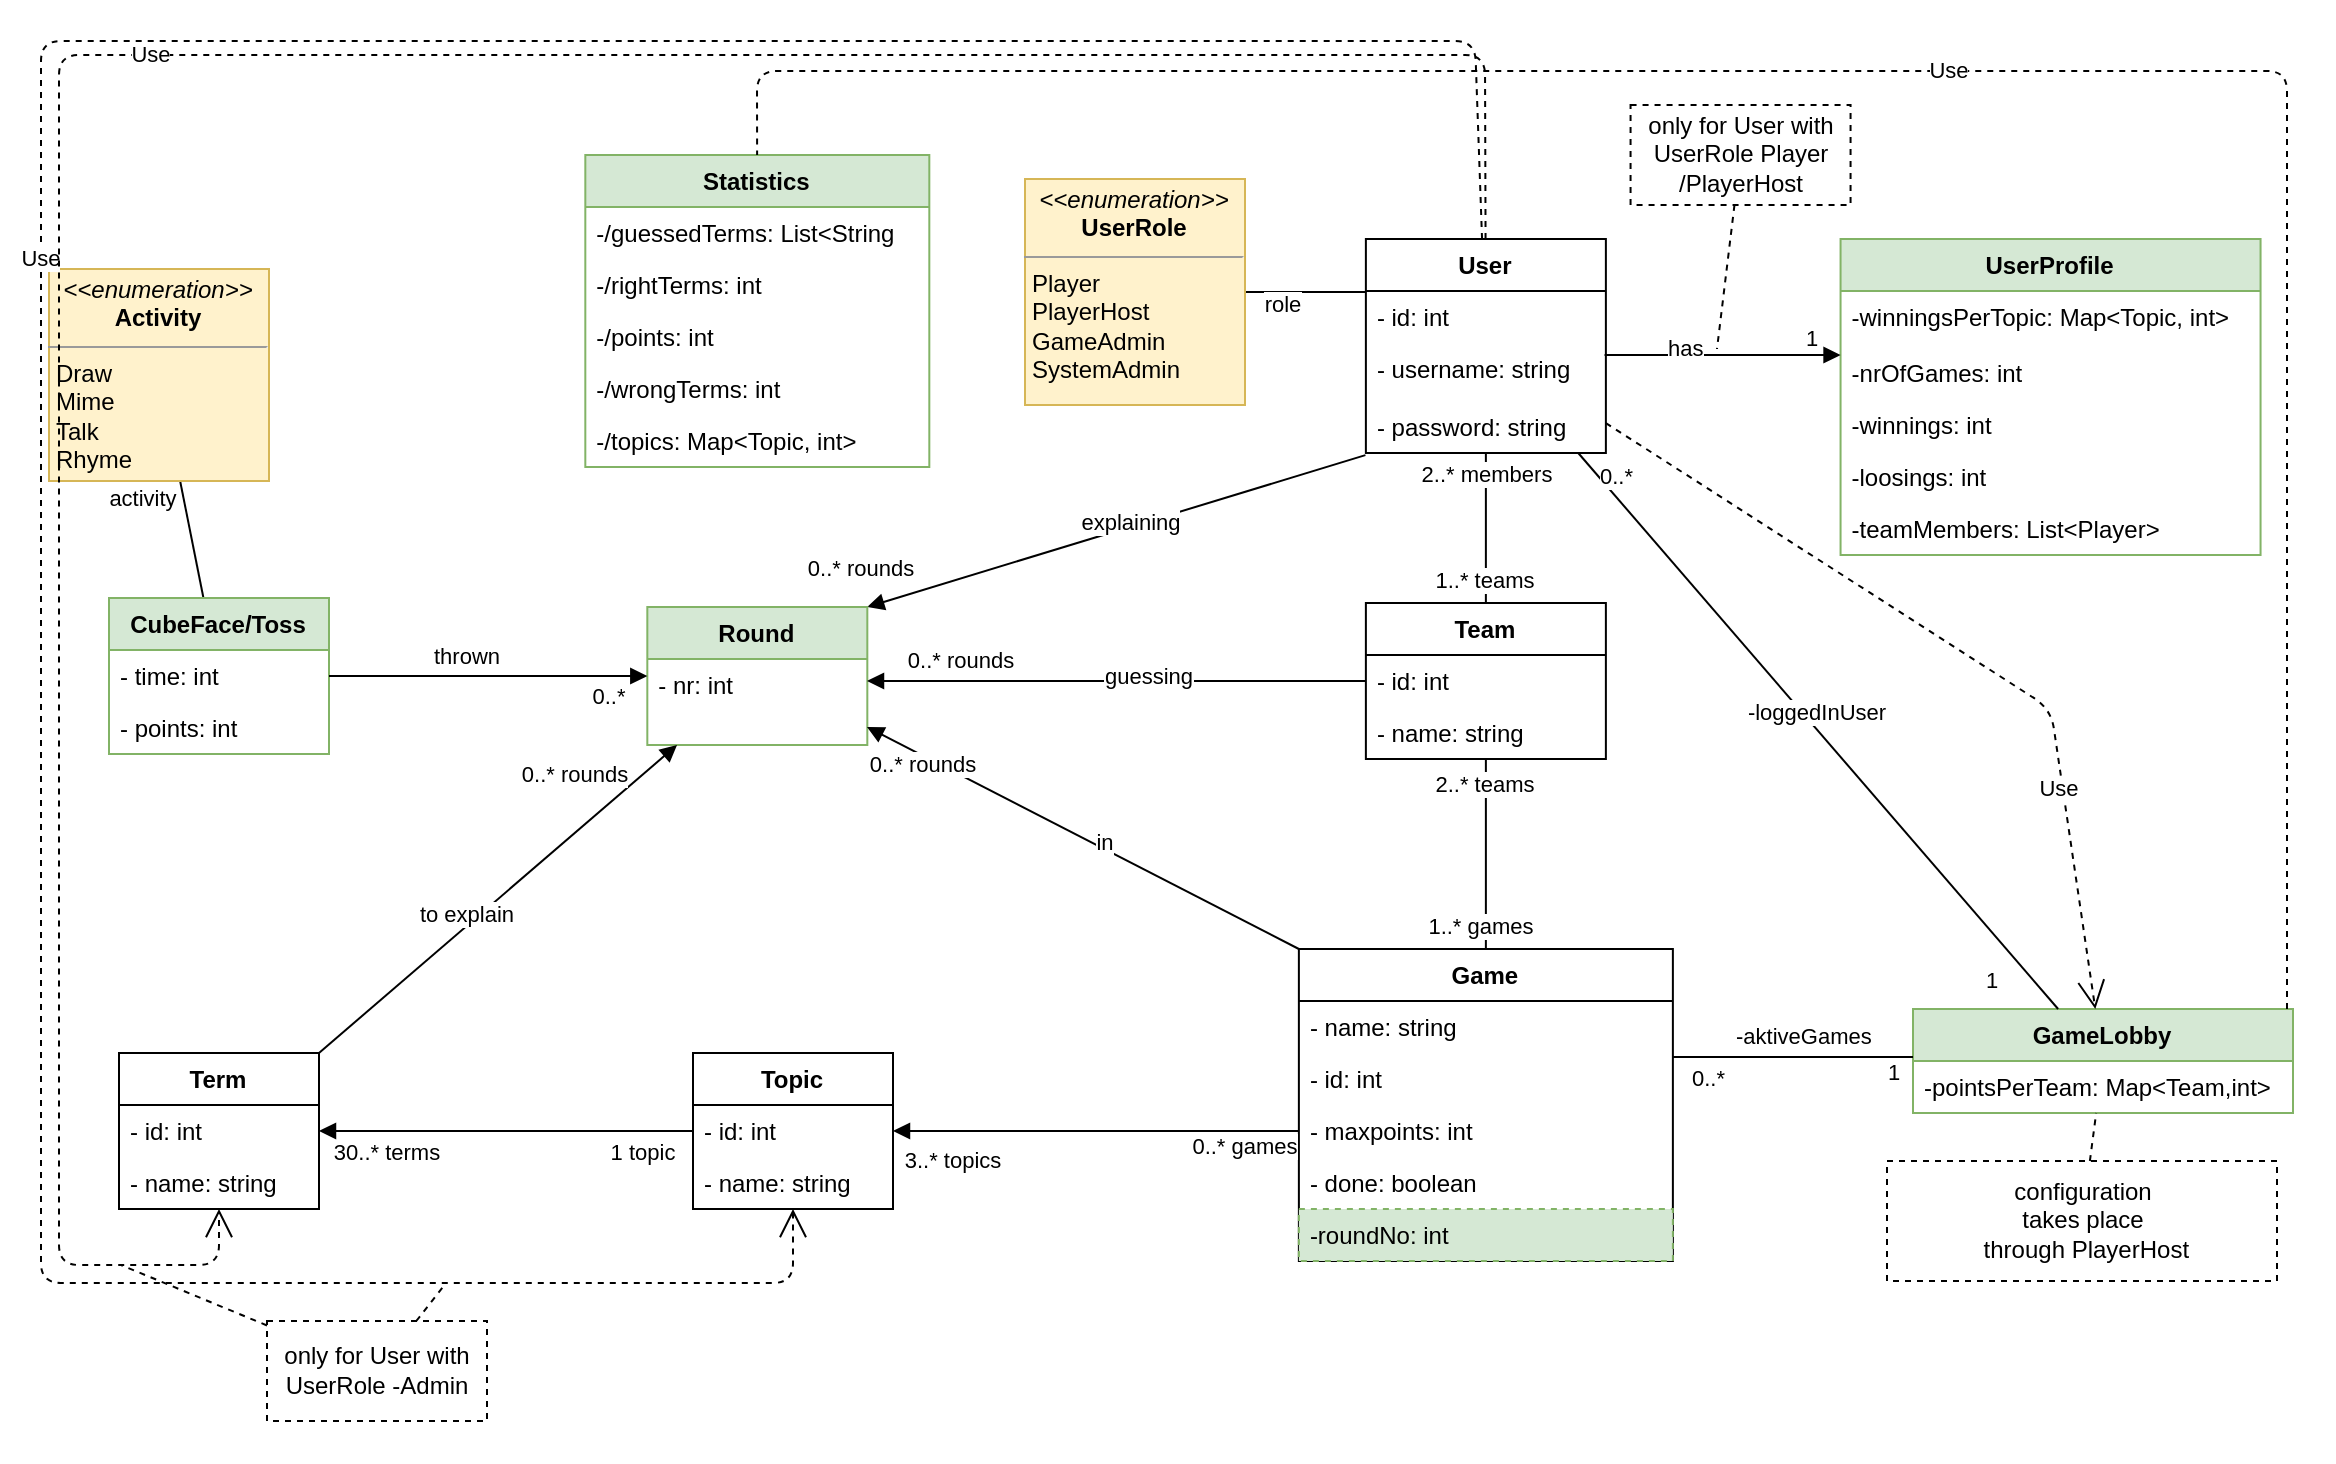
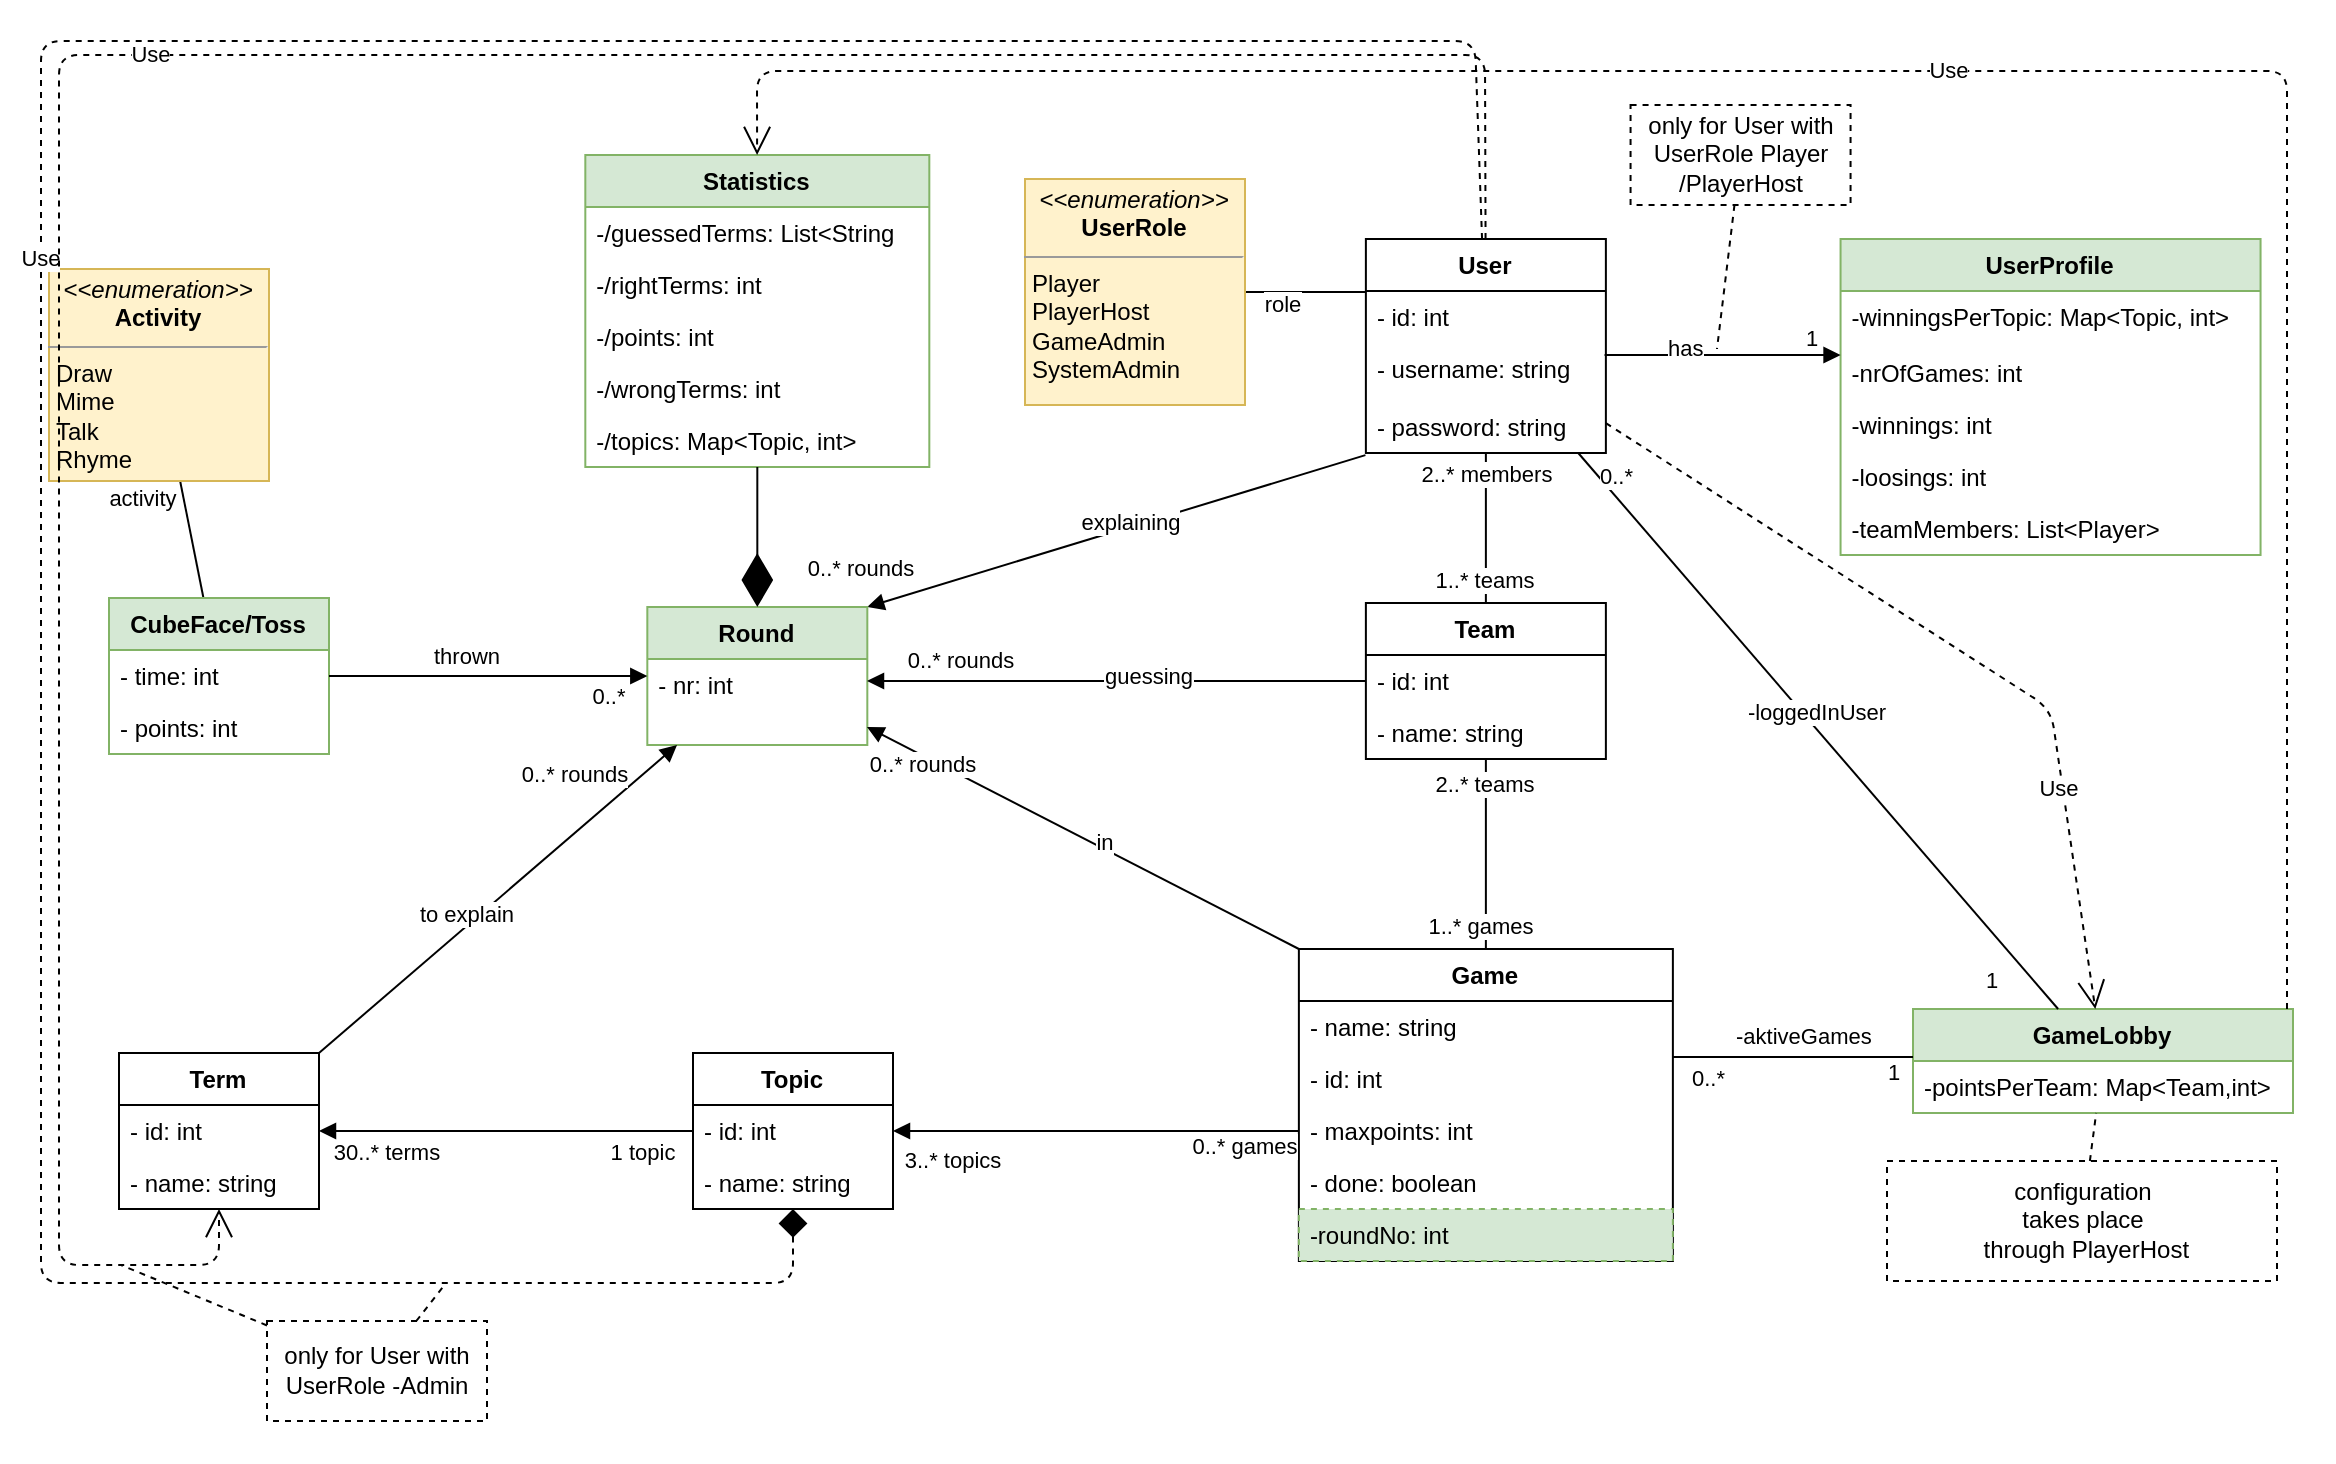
edge "Statistics" -- "GameLobby": arrowhead none -> open
edge "Statistics" -> "Round": added
edge "User" -> "Topic": arrowhead open -> diamond
